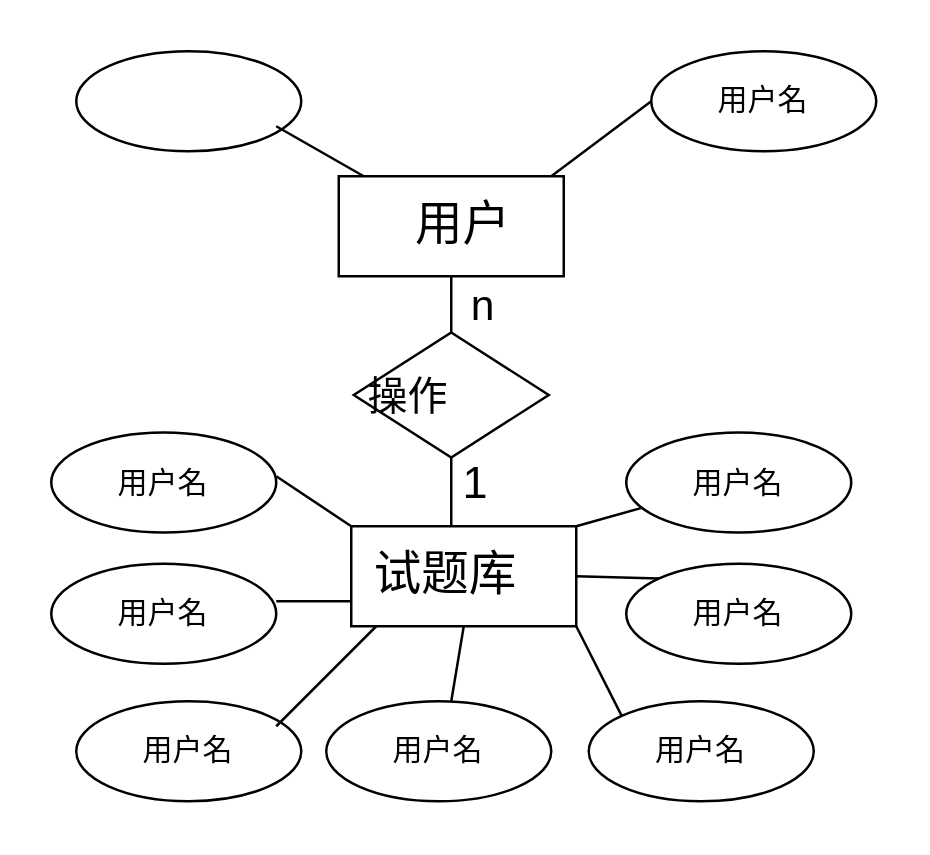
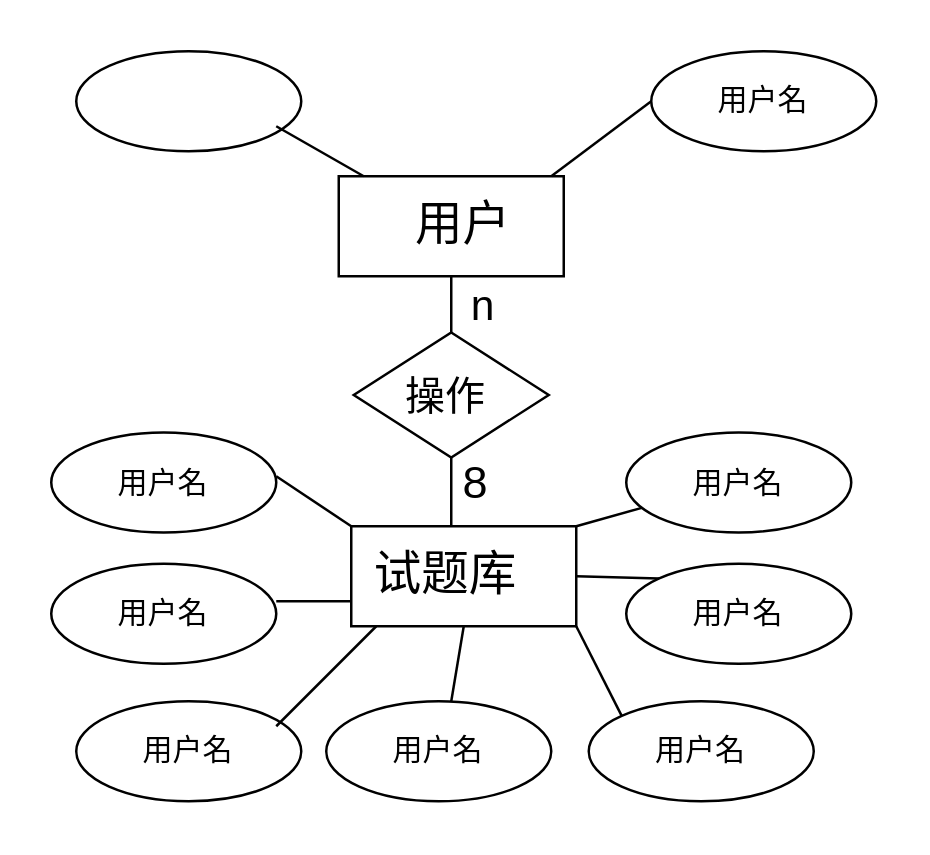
node "操作": moved (409, 395) -> (446, 395)
node "1": label "1" -> "8"
